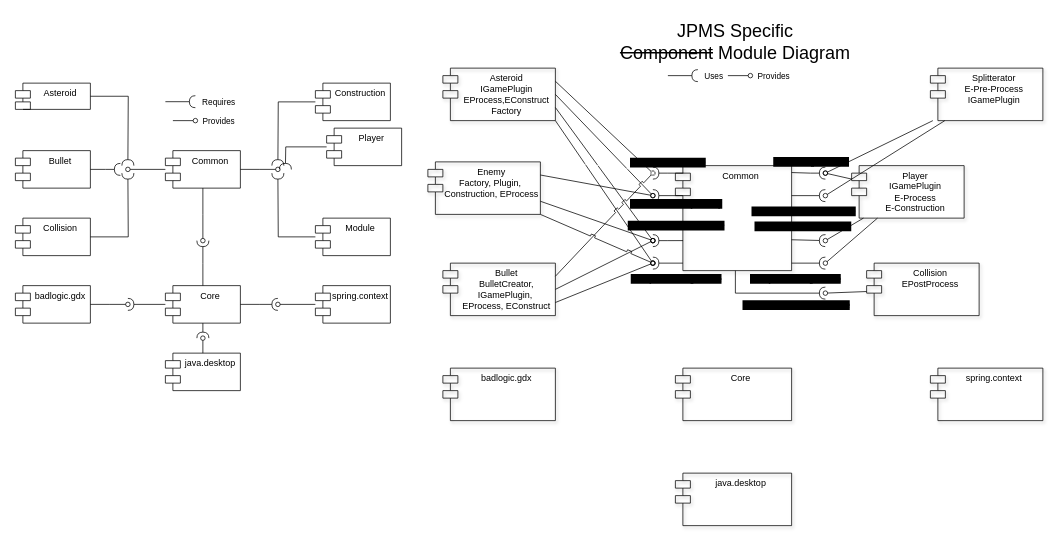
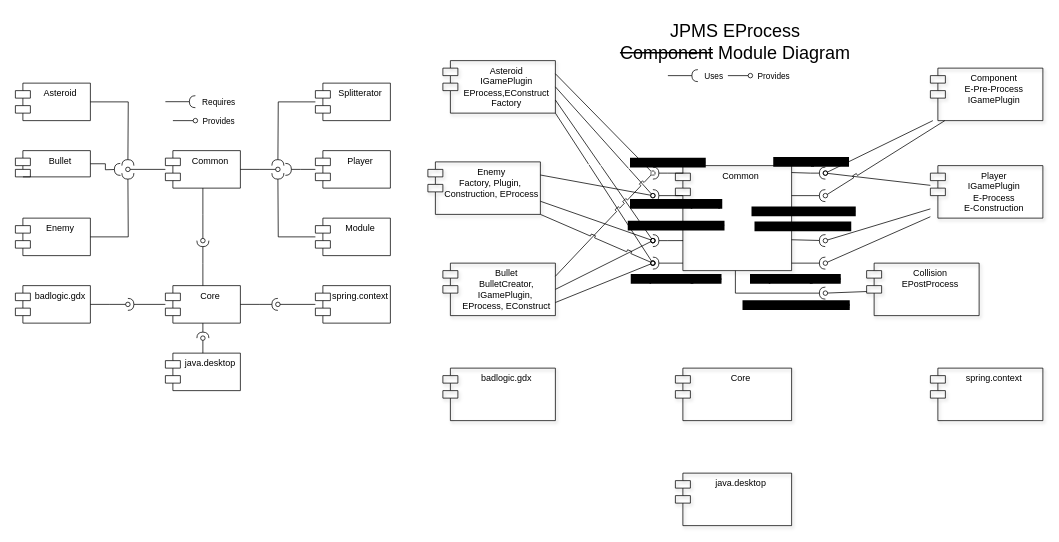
node "JPMS Specific Component Module Diagram": label "JPMS Specific Component Module Diagram" -> "JPMS EProcess Component Module Diagram"
node "Splitterator E-Pre-Process IGamePlugin": label "Splitterator E-Pre-Process IGamePlugin" -> "Component E-Pre-Process IGamePlugin"
node "Construction": label "Construction" -> "Splitterator"
node "Asteroid IGamePlugin EProcess,EConstruct Factory": moved (499, 94) -> (499, 87)
node "Asteroid": size 75x26 -> 75x38
node "Player": moved (364, 147) -> (353, 169)
node "Bullet": size 75x38 -> 75x26
node "Player IGamePlugin E-Process E-Construction": moved (908, 192) -> (987, 192)
node "Collision": label "Collision" -> "Enemy"
